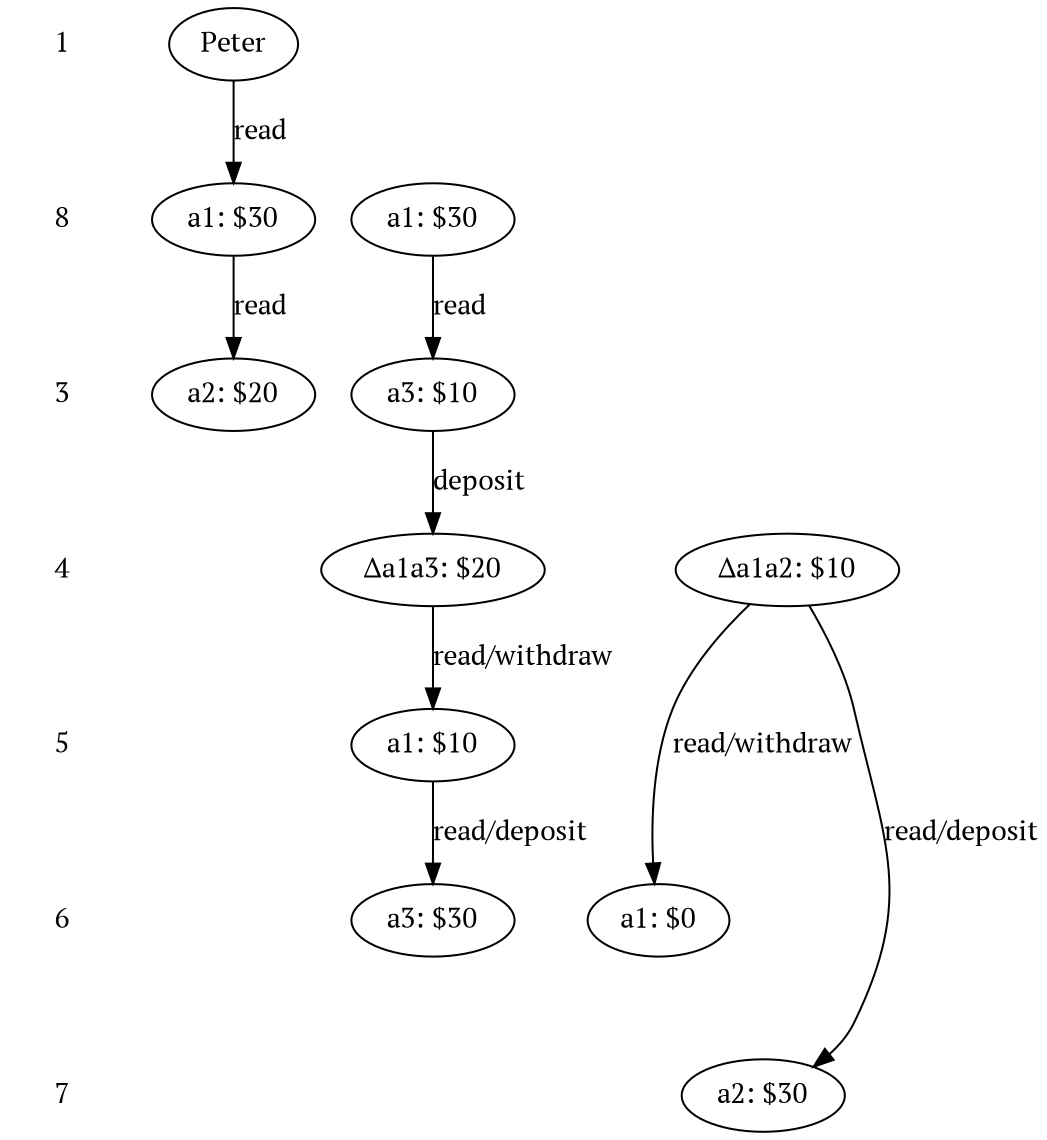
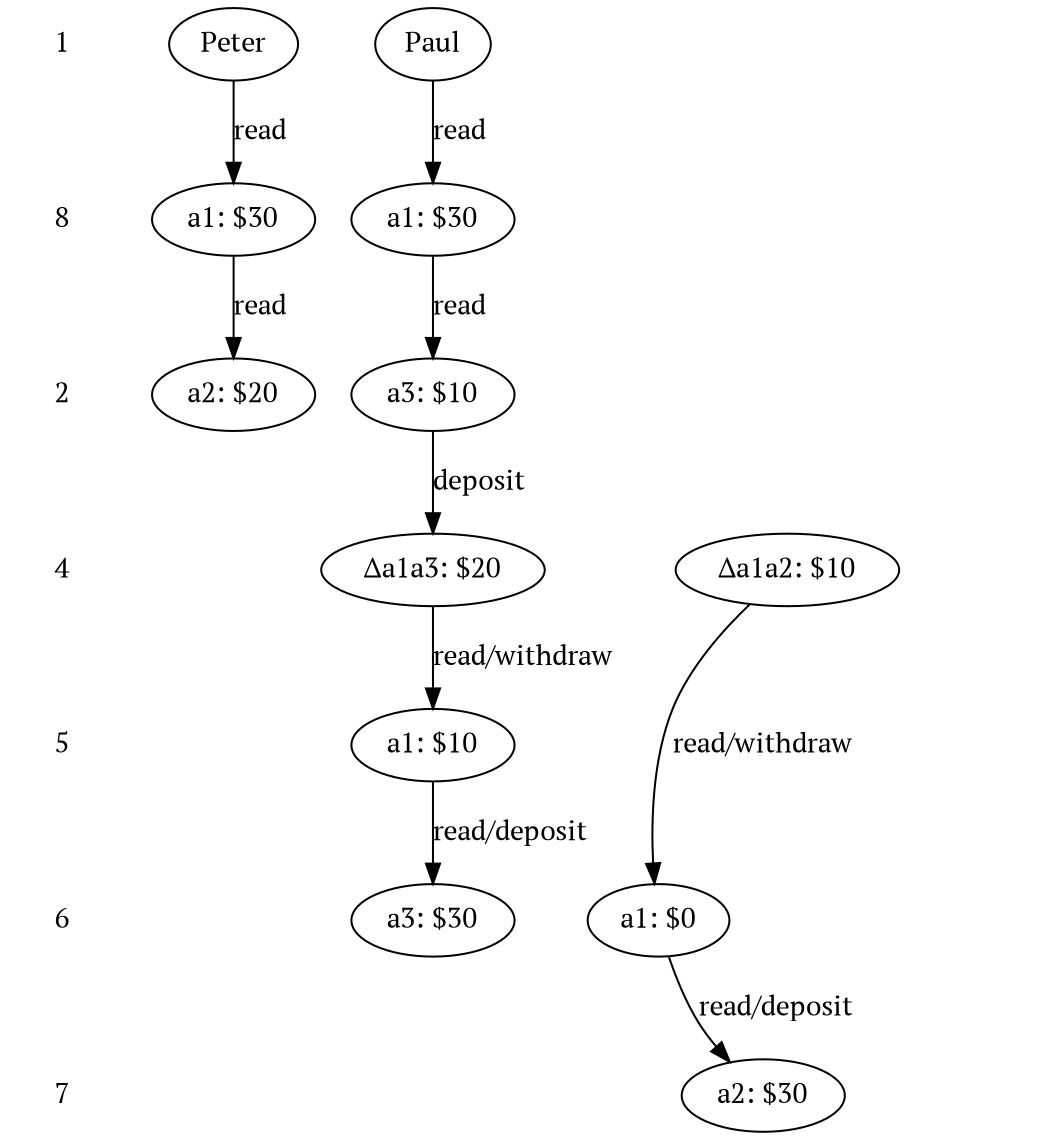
node "Paul": added
node "3": label "3" -> "2"
edge "Δa1a2: $10" -> "a2: $30": now "a1: $0" -> "a2: $30"
